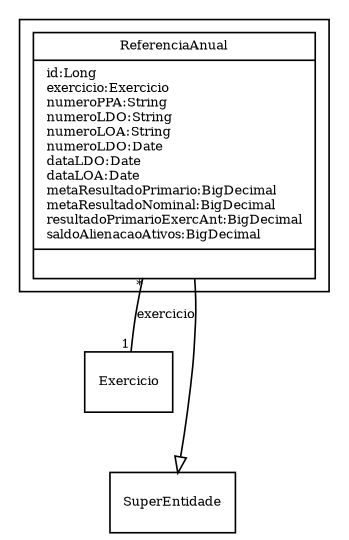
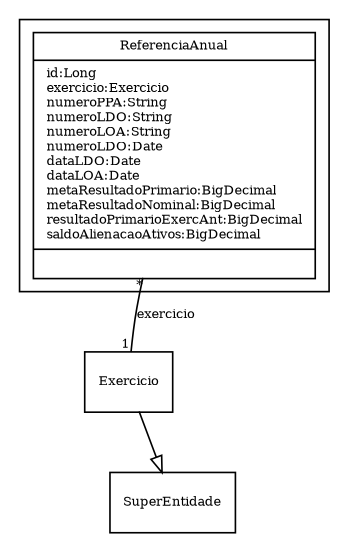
edge "ReferenciaAnual" -> "SuperEntidade": now "Exercicio" -> "SuperEntidade"
